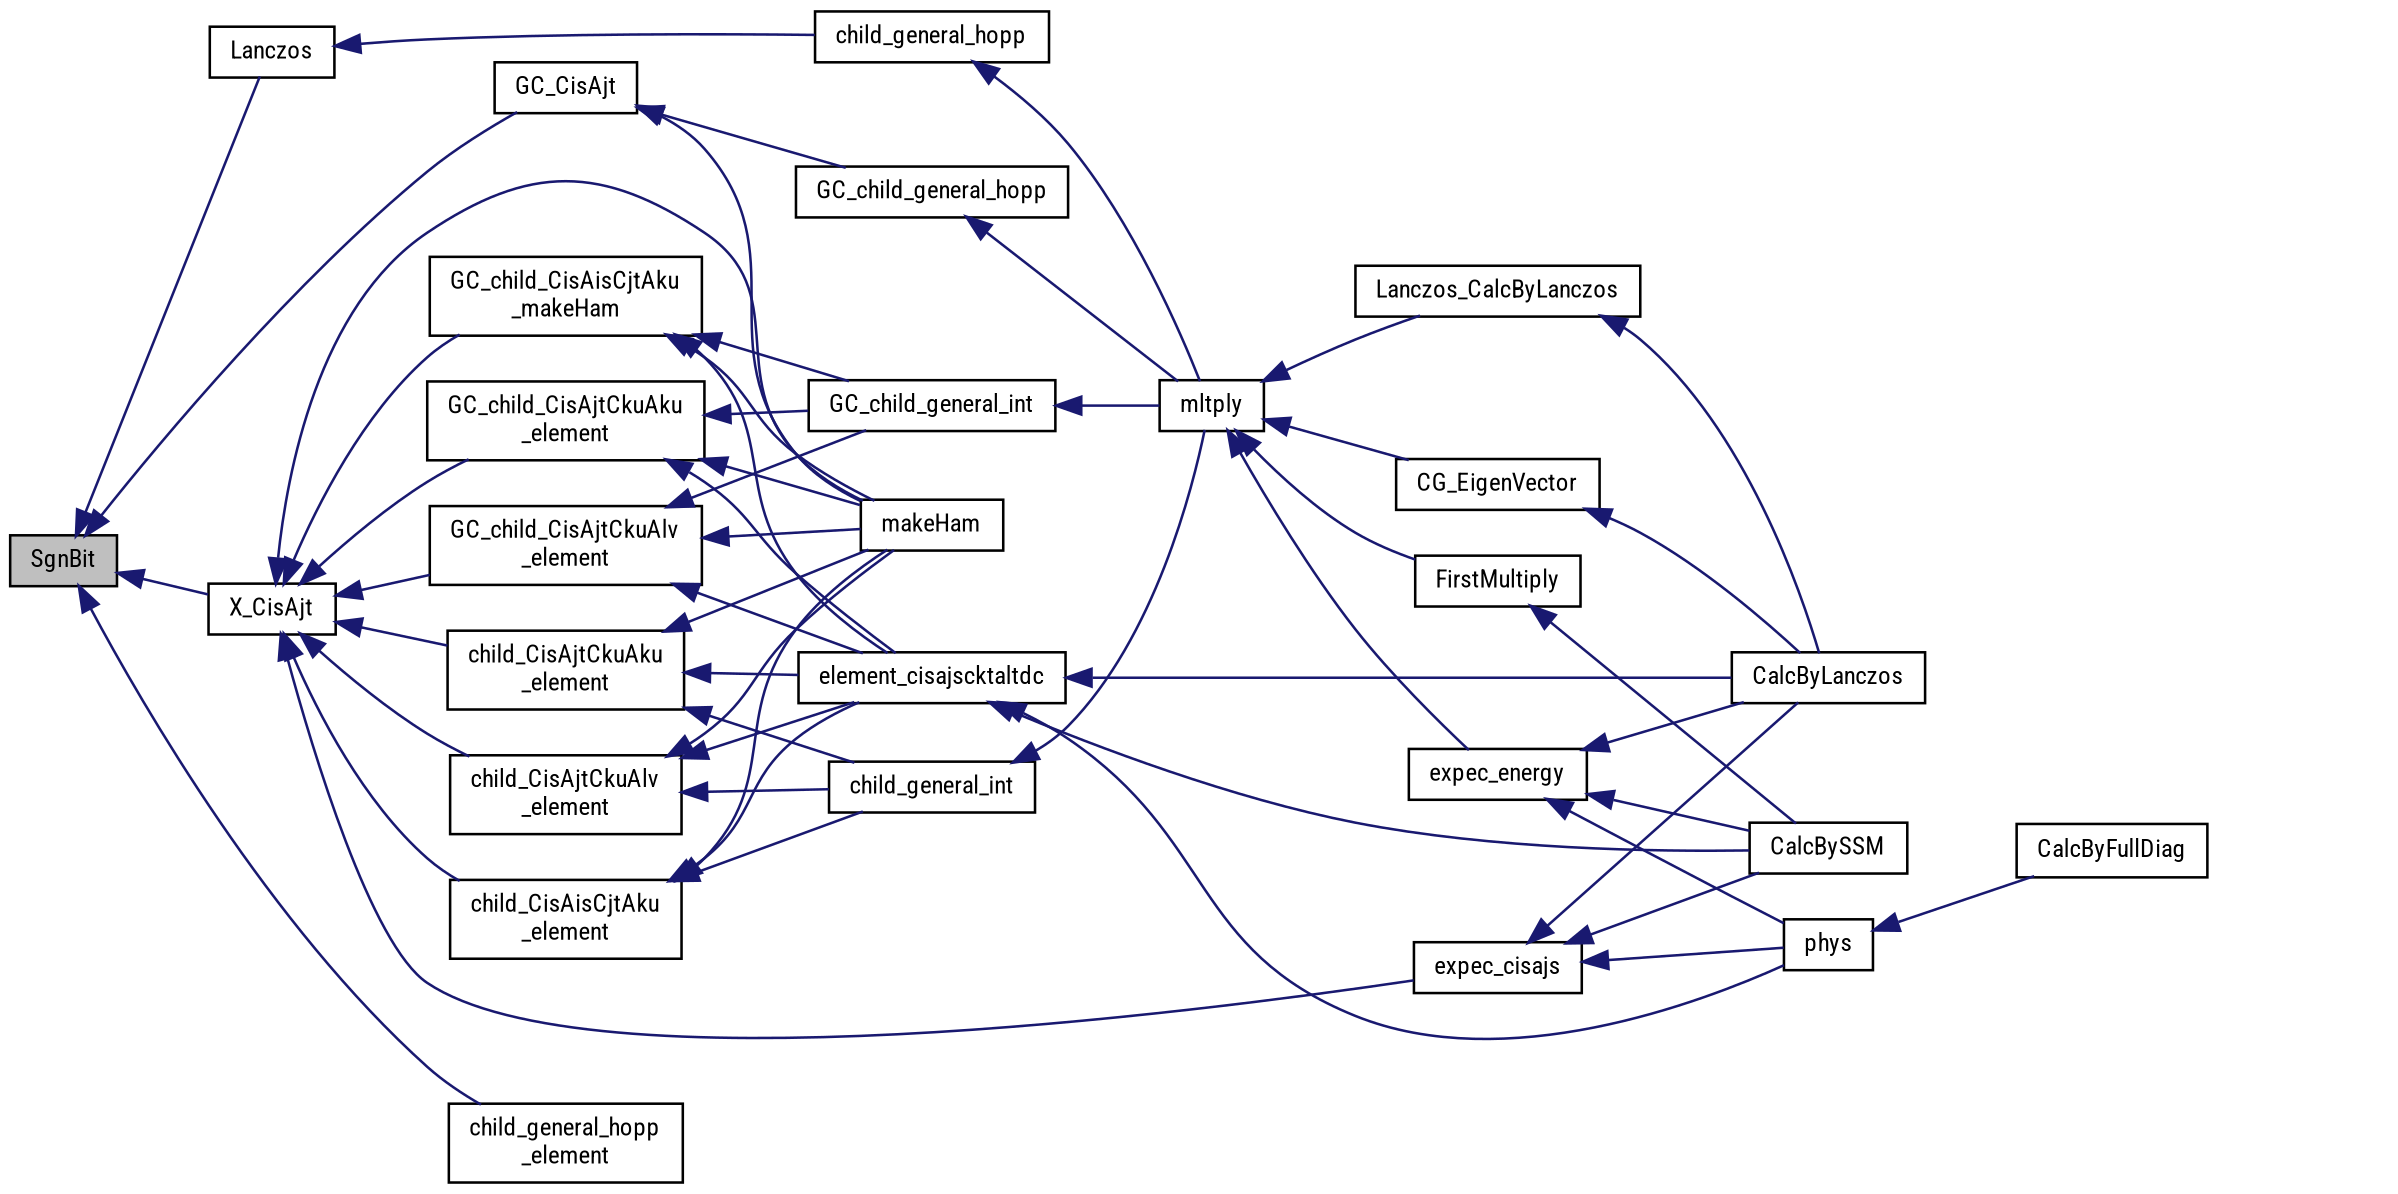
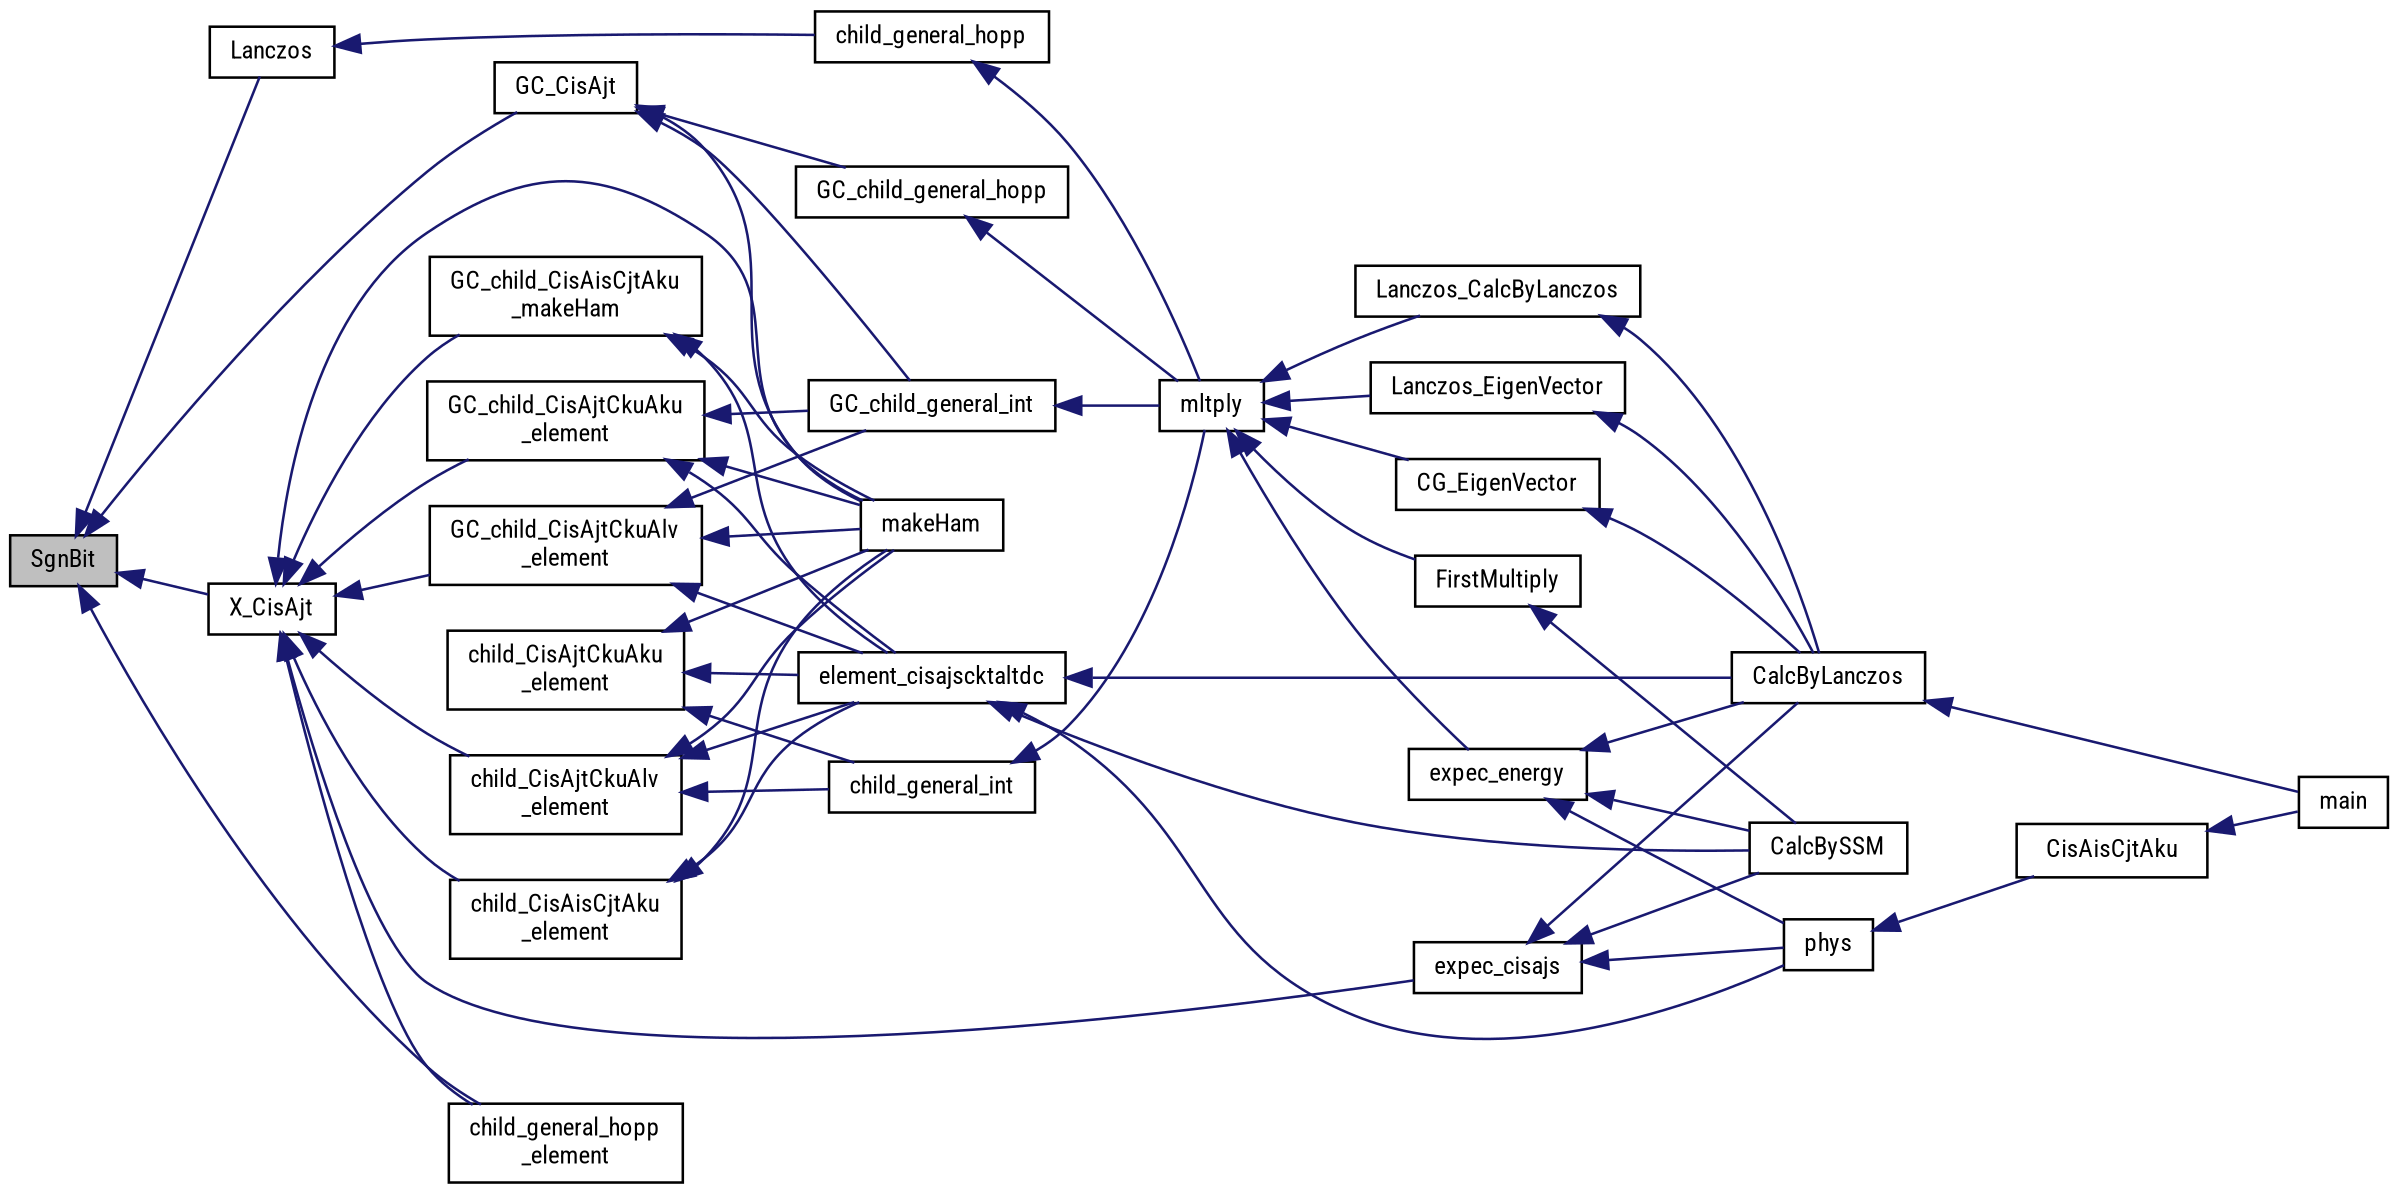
edge "GC_child_general_int" -> "GC_child_CisAisCjtAku _makeHam": now "GC_child_general_int" -> "GC_CisAjt"
node "Lanczos_EigenVector": added
edge "child_CisAjtCkuAku _element" -> "X_CisAjt": now "child_general_hopp _element" -> "X_CisAjt"
node "main": added
edge "child_general_int" -> "child_CisAisCjtAku _element": removed
node "CalcByFullDiag": label "CalcByFullDiag" -> "CisAisCjtAku"
